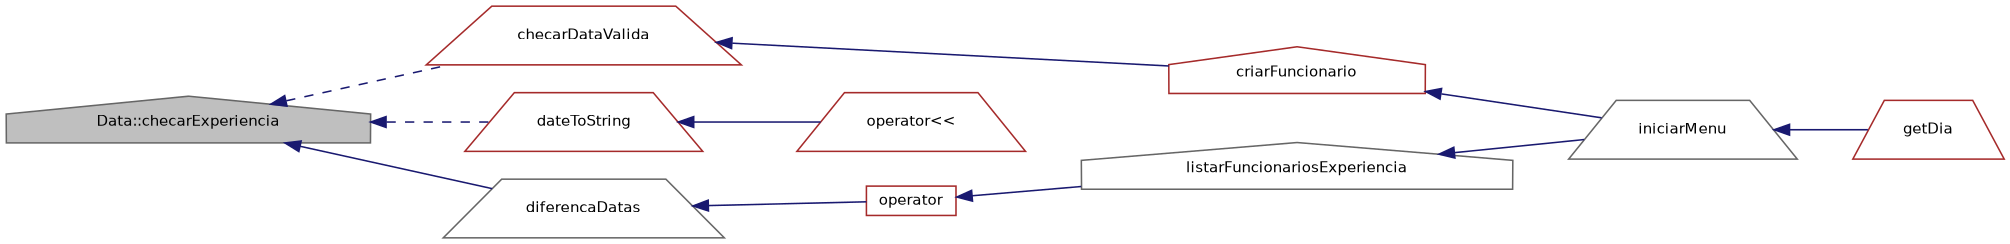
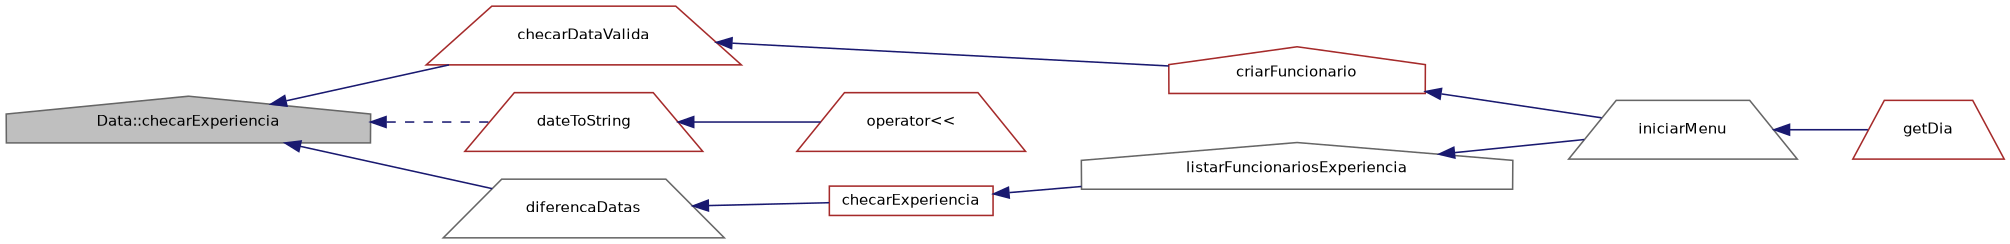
edge "checarDataValida" -> "Data::checarExperiencia": style dashed -> solid
node "operator": label "operator" -> "checarExperiencia"
